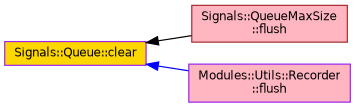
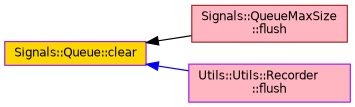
node "Modules::Utils::Recorder ::flush": label "Modules::Utils::Recorder ::flush" -> "Utils::Utils::Recorder ::flush"
